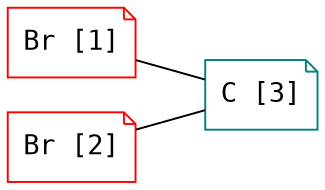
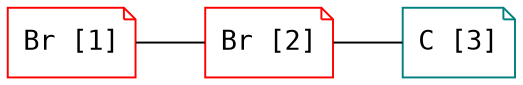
edge "Br [1]" -- "C [3]": now "Br [1]" -- "Br [2]"
